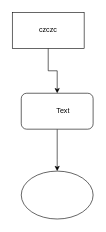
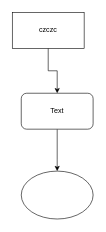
node "Text": moved (63, 111) -> (57, 111)
